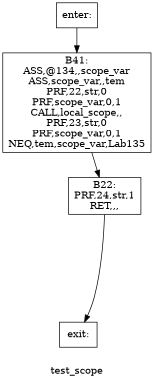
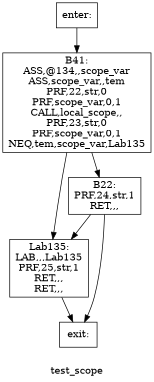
node "Lab135: LAB,,,Lab135 PRF,25,str,1 RET,,, RET,,,": added
